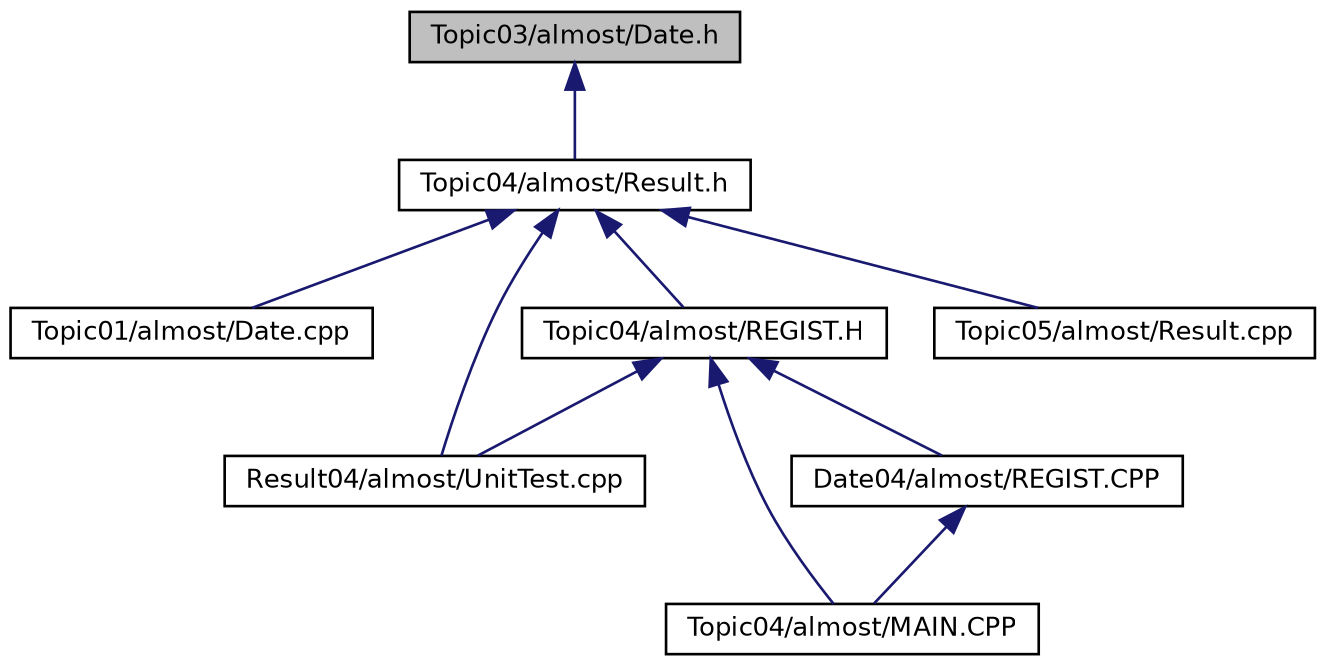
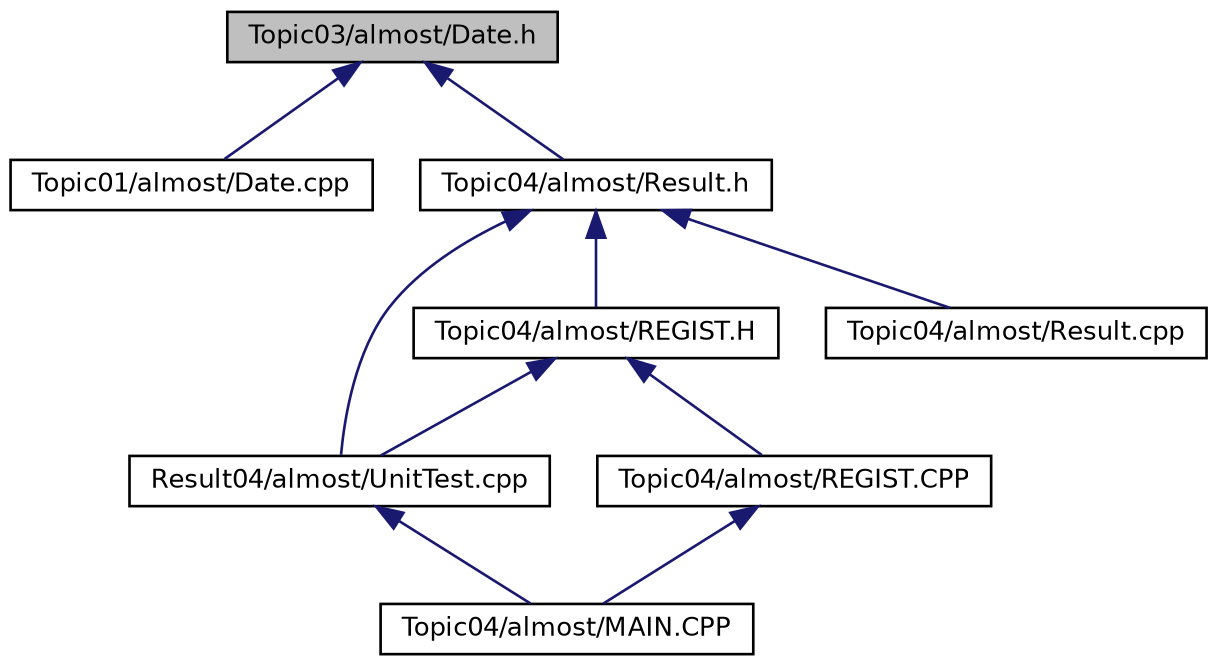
edge "Topic01/almost/Date.cpp" -> "Topic04/almost/Result.h": now "Topic01/almost/Date.cpp" -> "Topic03/almost/Date.h"
node "Topic05/almost/Result.cpp": label "Topic05/almost/Result.cpp" -> "Topic04/almost/Result.cpp"
node "Date04/almost/REGIST.CPP": label "Date04/almost/REGIST.CPP" -> "Topic04/almost/REGIST.CPP"
edge "Topic04/almost/MAIN.CPP" -> "Topic04/almost/REGIST.H": now "Topic04/almost/MAIN.CPP" -> "Result04/almost/UnitTest.cpp"
